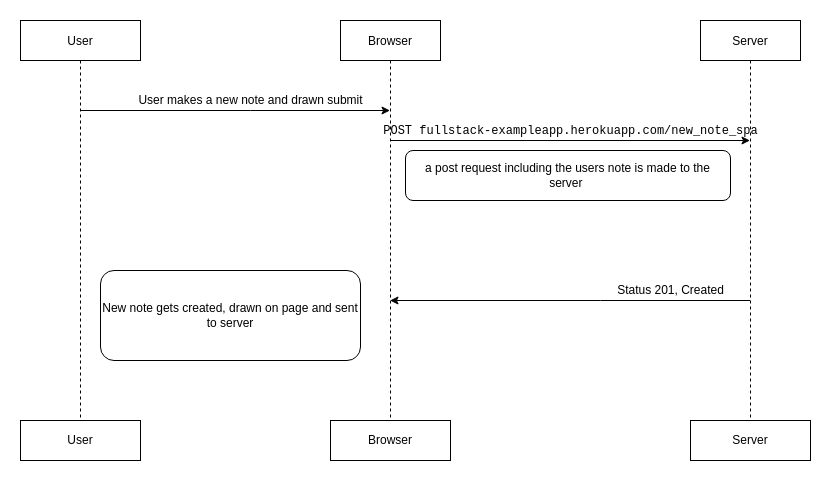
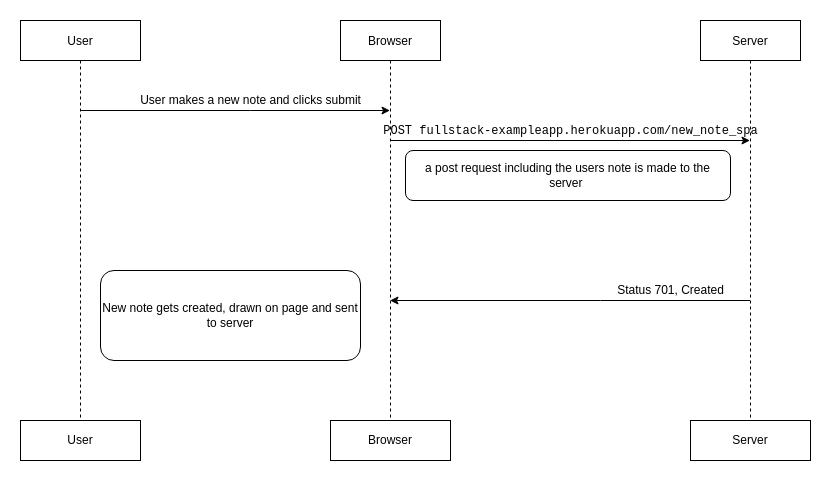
node "User makes a new note and drawn submit": label "User makes a new note and drawn submit" -> "User makes a new note and clicks submit"
node "Status 201, Created": label "Status 201, Created" -> "Status 701, Created"
